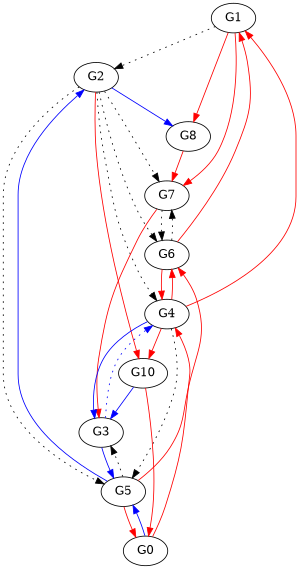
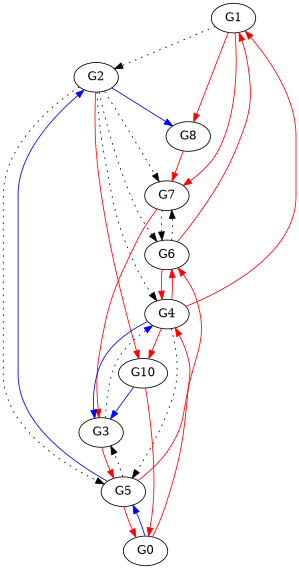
edge "G3" -> "G5": color blue -> red
